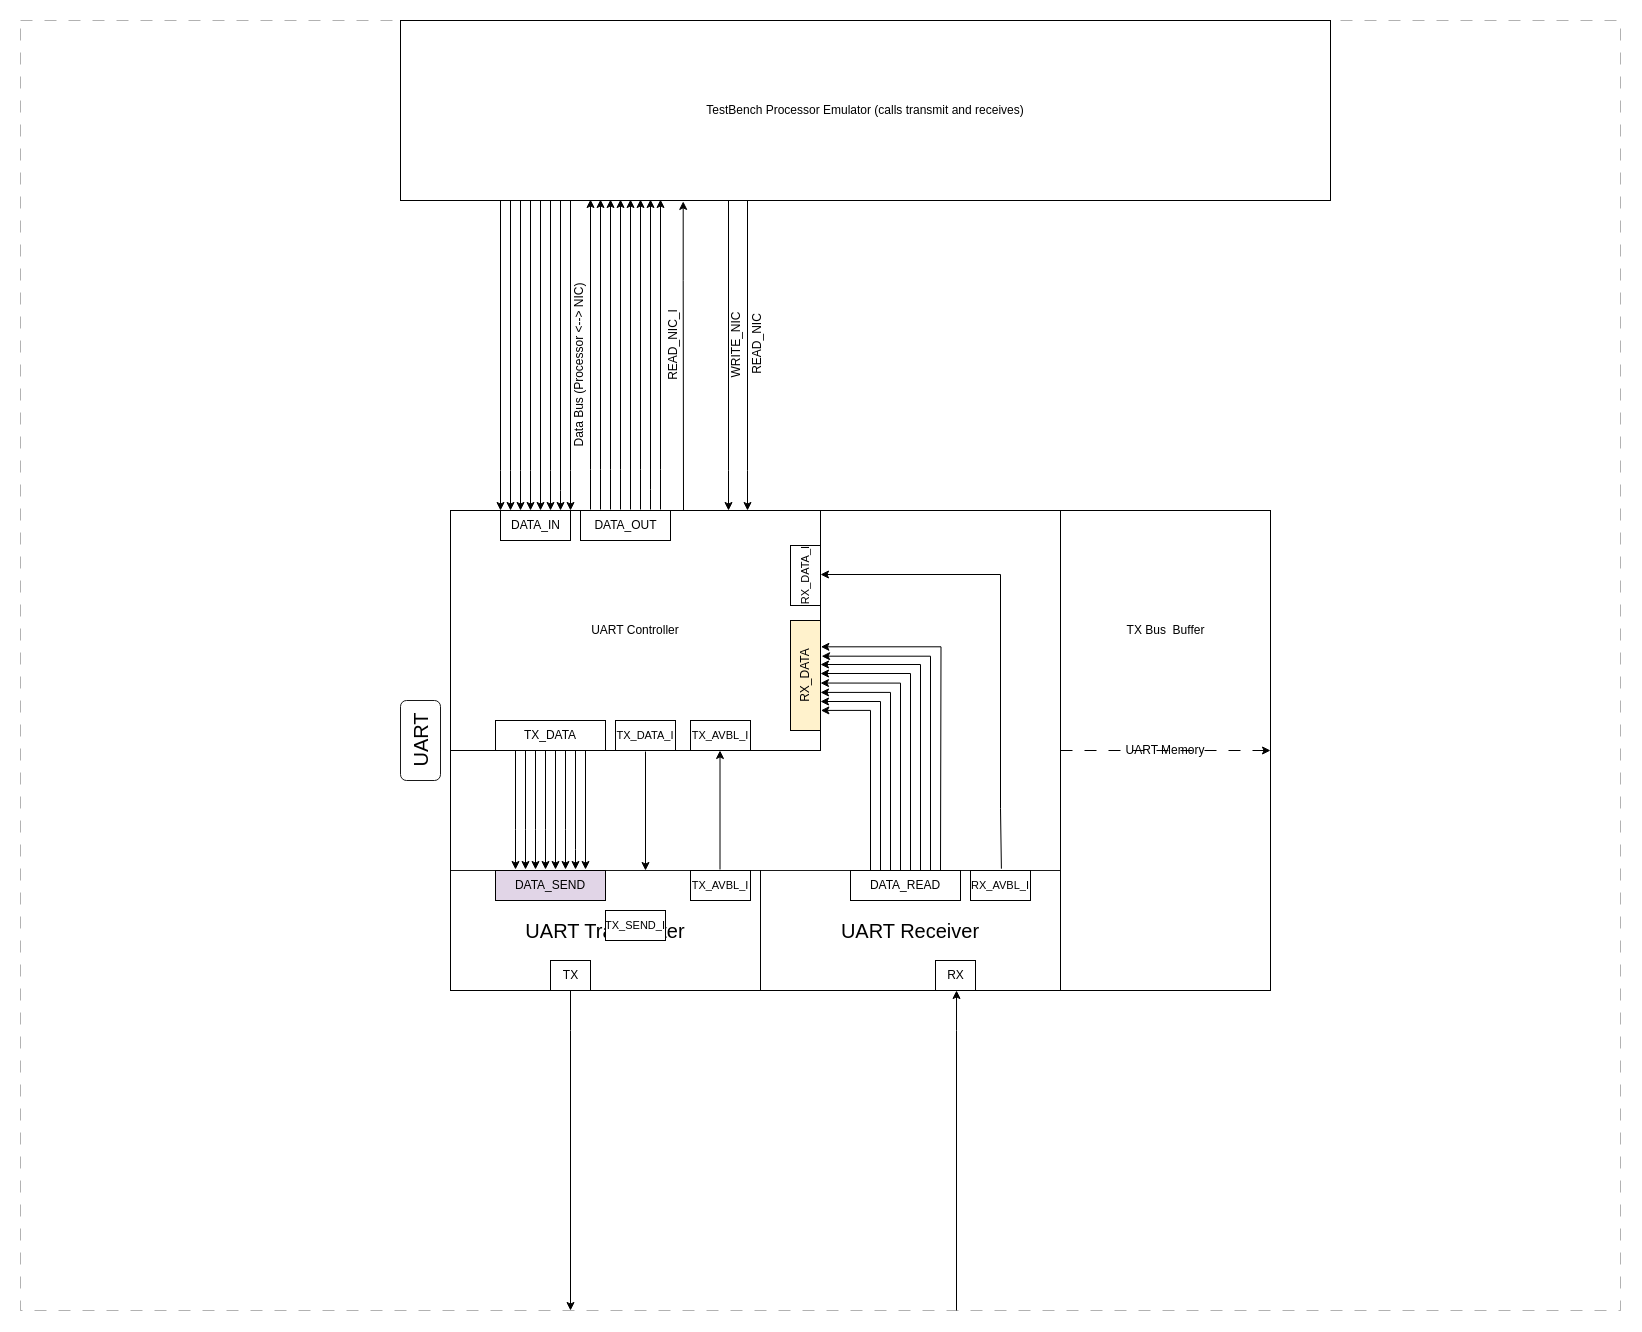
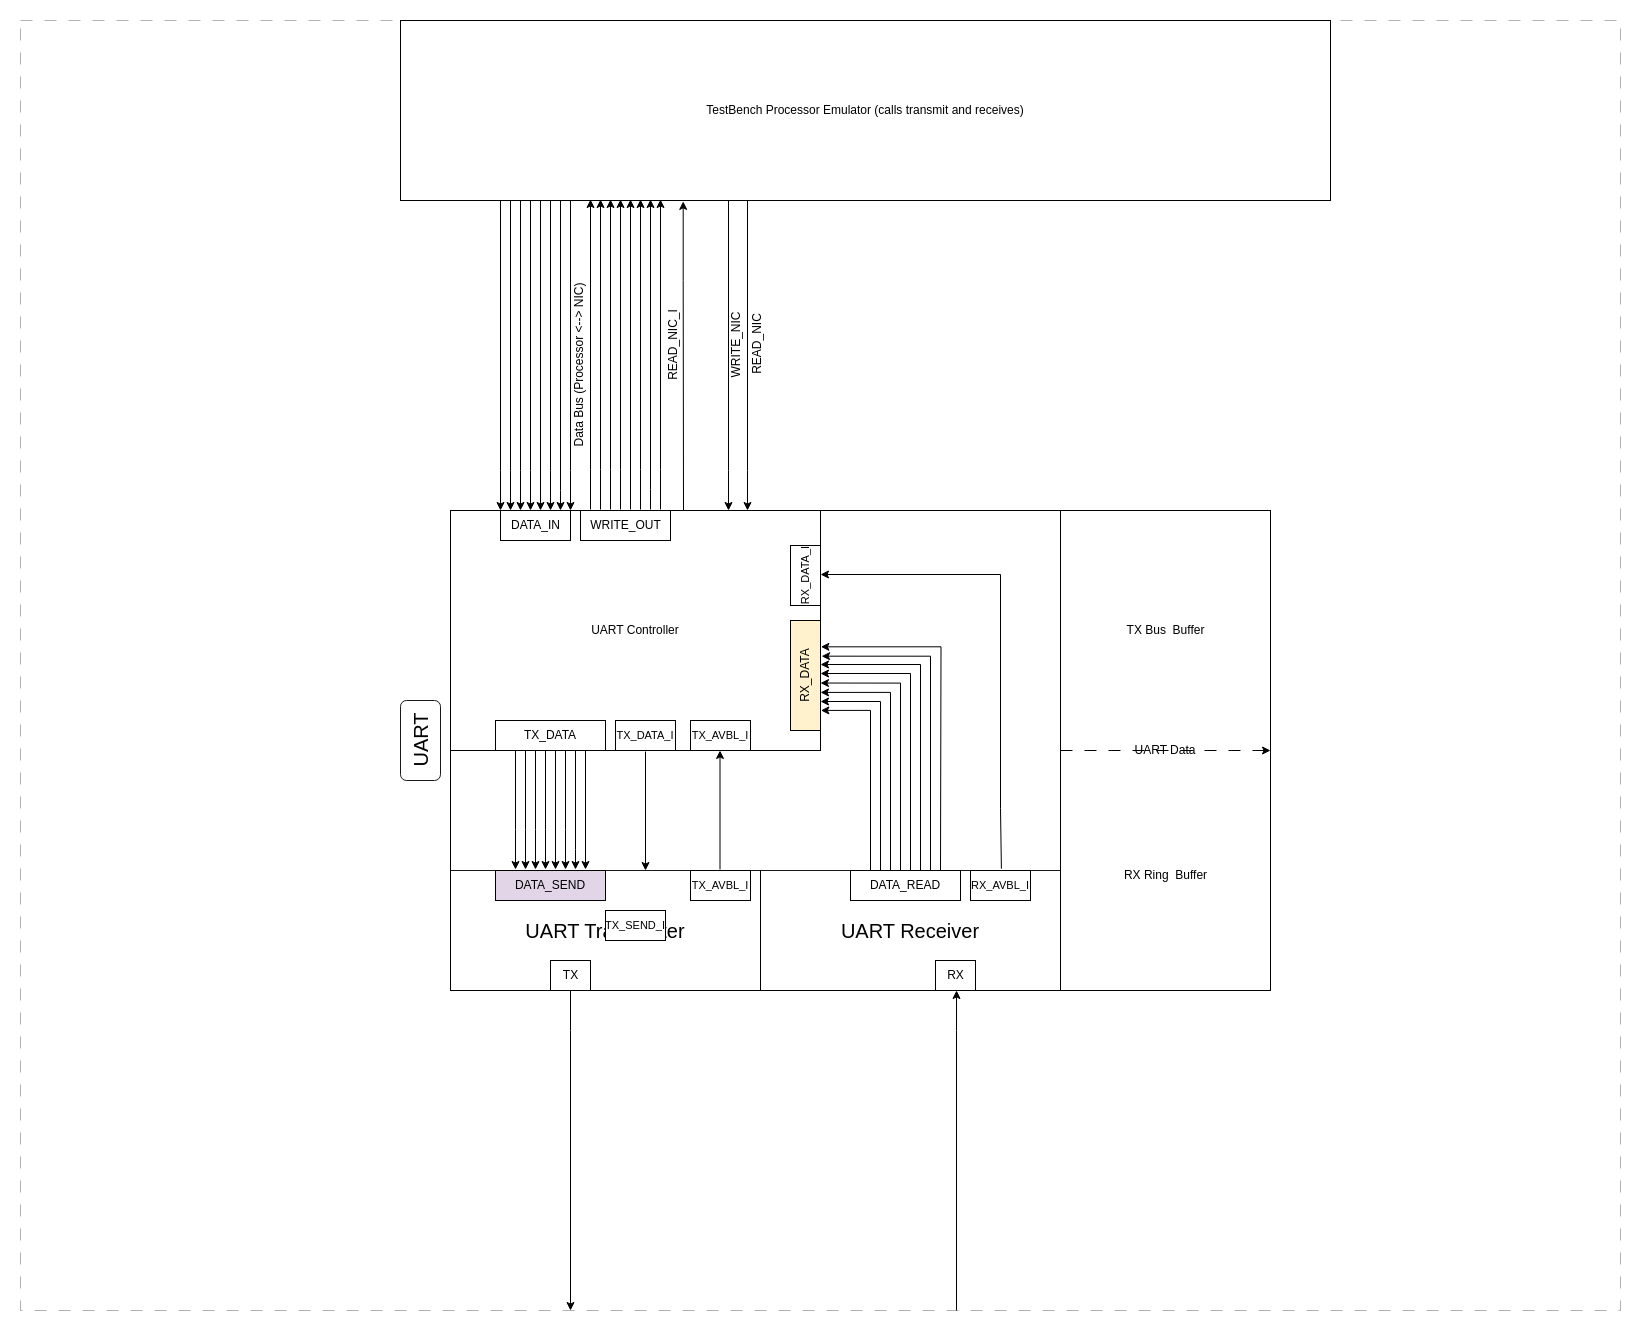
node "DATA_OUT": label "DATA_OUT" -> "WRITE_OUT"
node "UART Memory": label "UART Memory" -> "UART Data"
node "RX Ring Buffer": added
